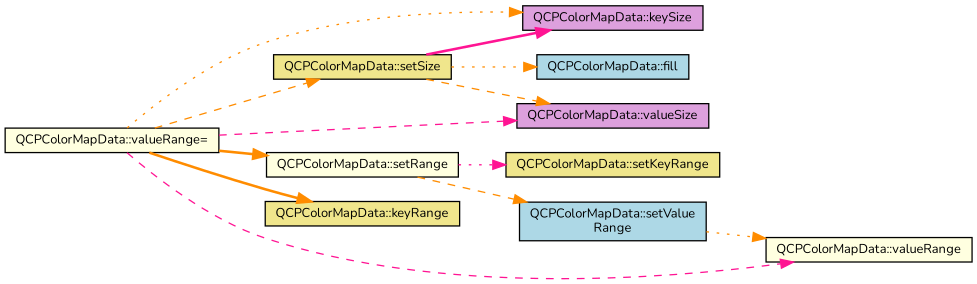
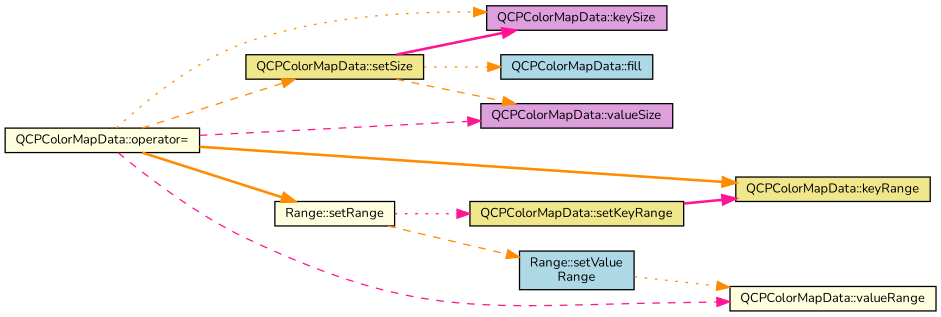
node "QCPColorMapData::valueRange=": label "QCPColorMapData::valueRange=" -> "QCPColorMapData::operator="
node "QCPColorMapData::setRange": label "QCPColorMapData::setRange" -> "Range::setRange"
edge "QCPColorMapData::setKeyRange" -> "QCPColorMapData::keyRange": added
node "QCPColorMapData::setValue Range": label "QCPColorMapData::setValue Range" -> "Range::setValue Range"
